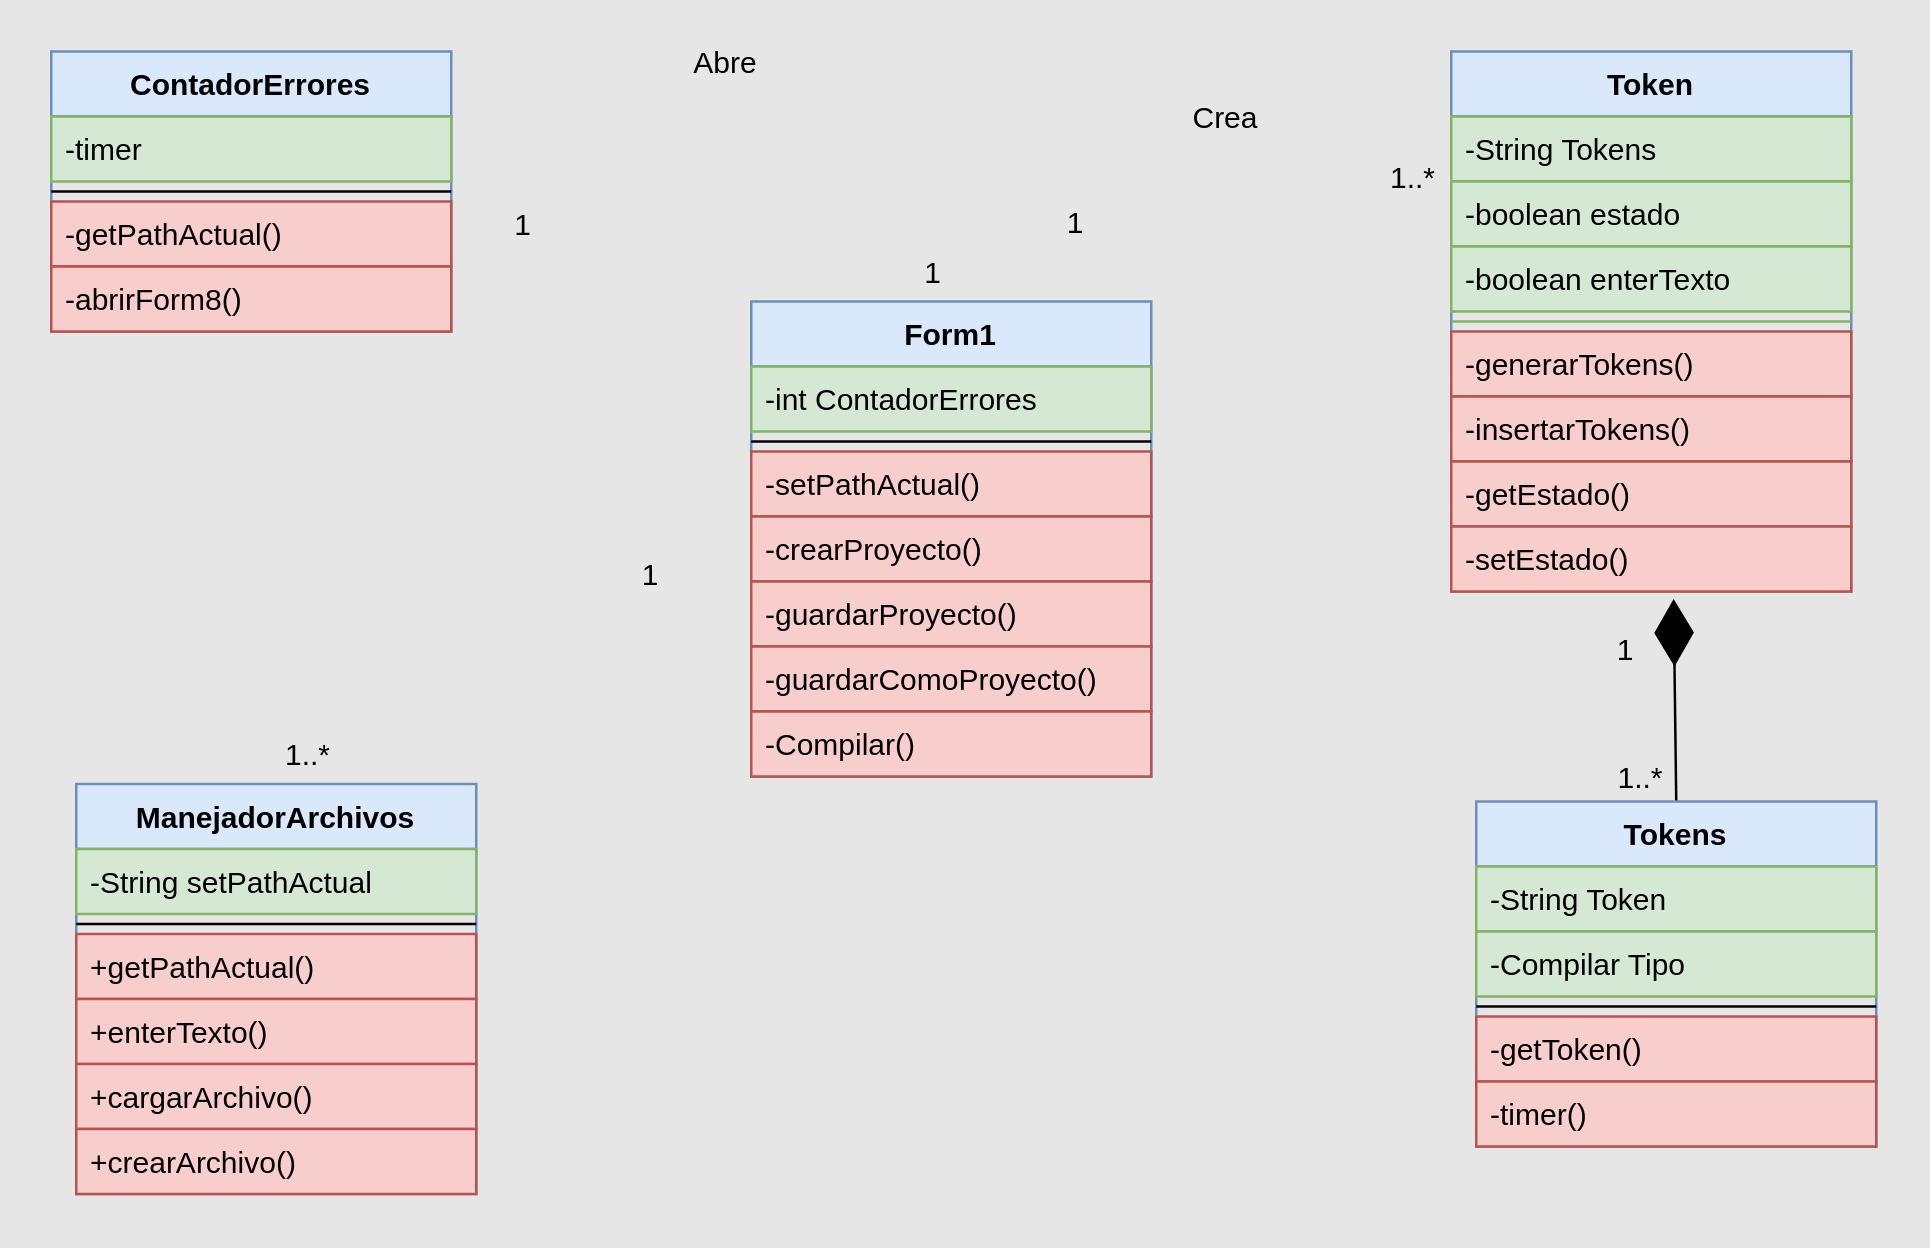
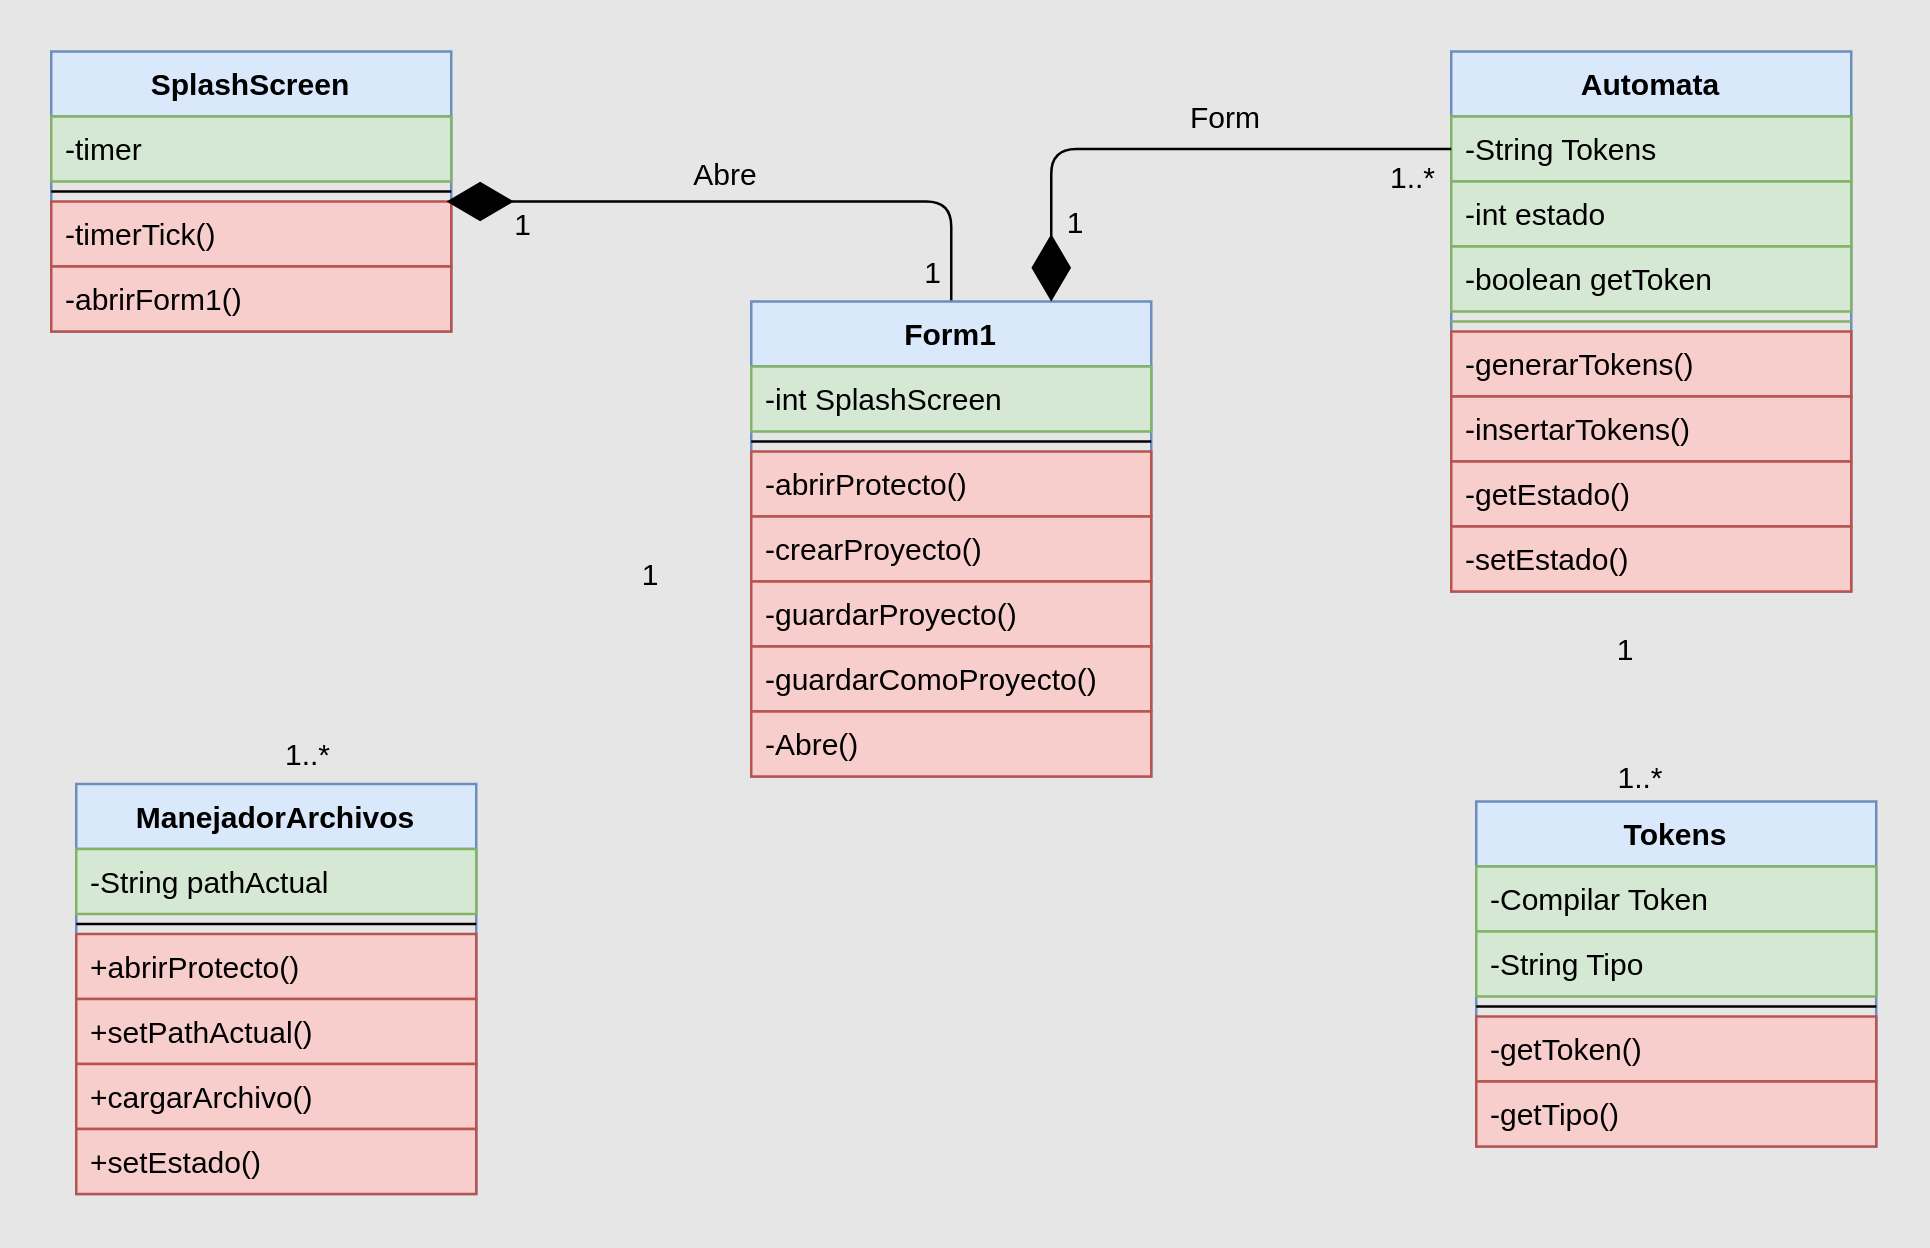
node "Abre": moved (726, 64) -> (726, 176)
node "ContadorErrores": label "ContadorErrores" -> "SplashScreen"
node "Token": label "Token" -> "Automata"
node "Crea": label "Crea" -> "Form"
edge "-String Tokens" -> "Form1": added
edge "Form1" -> "-timer": added
node "-boolean estado": label "-boolean estado" -> "-int estado"
node "-getPathActual()": label "-getPathActual()" -> "-timerTick()"
node "-boolean enterTexto": label "-boolean enterTexto" -> "-boolean getToken"
node "-abrirForm8()": label "-abrirForm8()" -> "-abrirForm1()"
node "-int ContadorErrores": label "-int ContadorErrores" -> "-int SplashScreen"
node "-setPathActual()": label "-setPathActual()" -> "-abrirProtecto()"
edge "Tokens" -> "-setEstado()": removed
node "-Compilar()": label "-Compilar()" -> "-Abre()"
node "-String setPathActual": label "-String setPathActual" -> "-String pathActual"
node "-String Token": label "-String Token" -> "-Compilar Token"
node "-Compilar Tipo": label "-Compilar Tipo" -> "-String Tipo"
node "+getPathActual()": label "+getPathActual()" -> "+abrirProtecto()"
node "+enterTexto()": label "+enterTexto()" -> "+setPathActual()"
node "-timer()": label "-timer()" -> "-getTipo()"
node "+crearArchivo()": label "+crearArchivo()" -> "+setEstado()"
